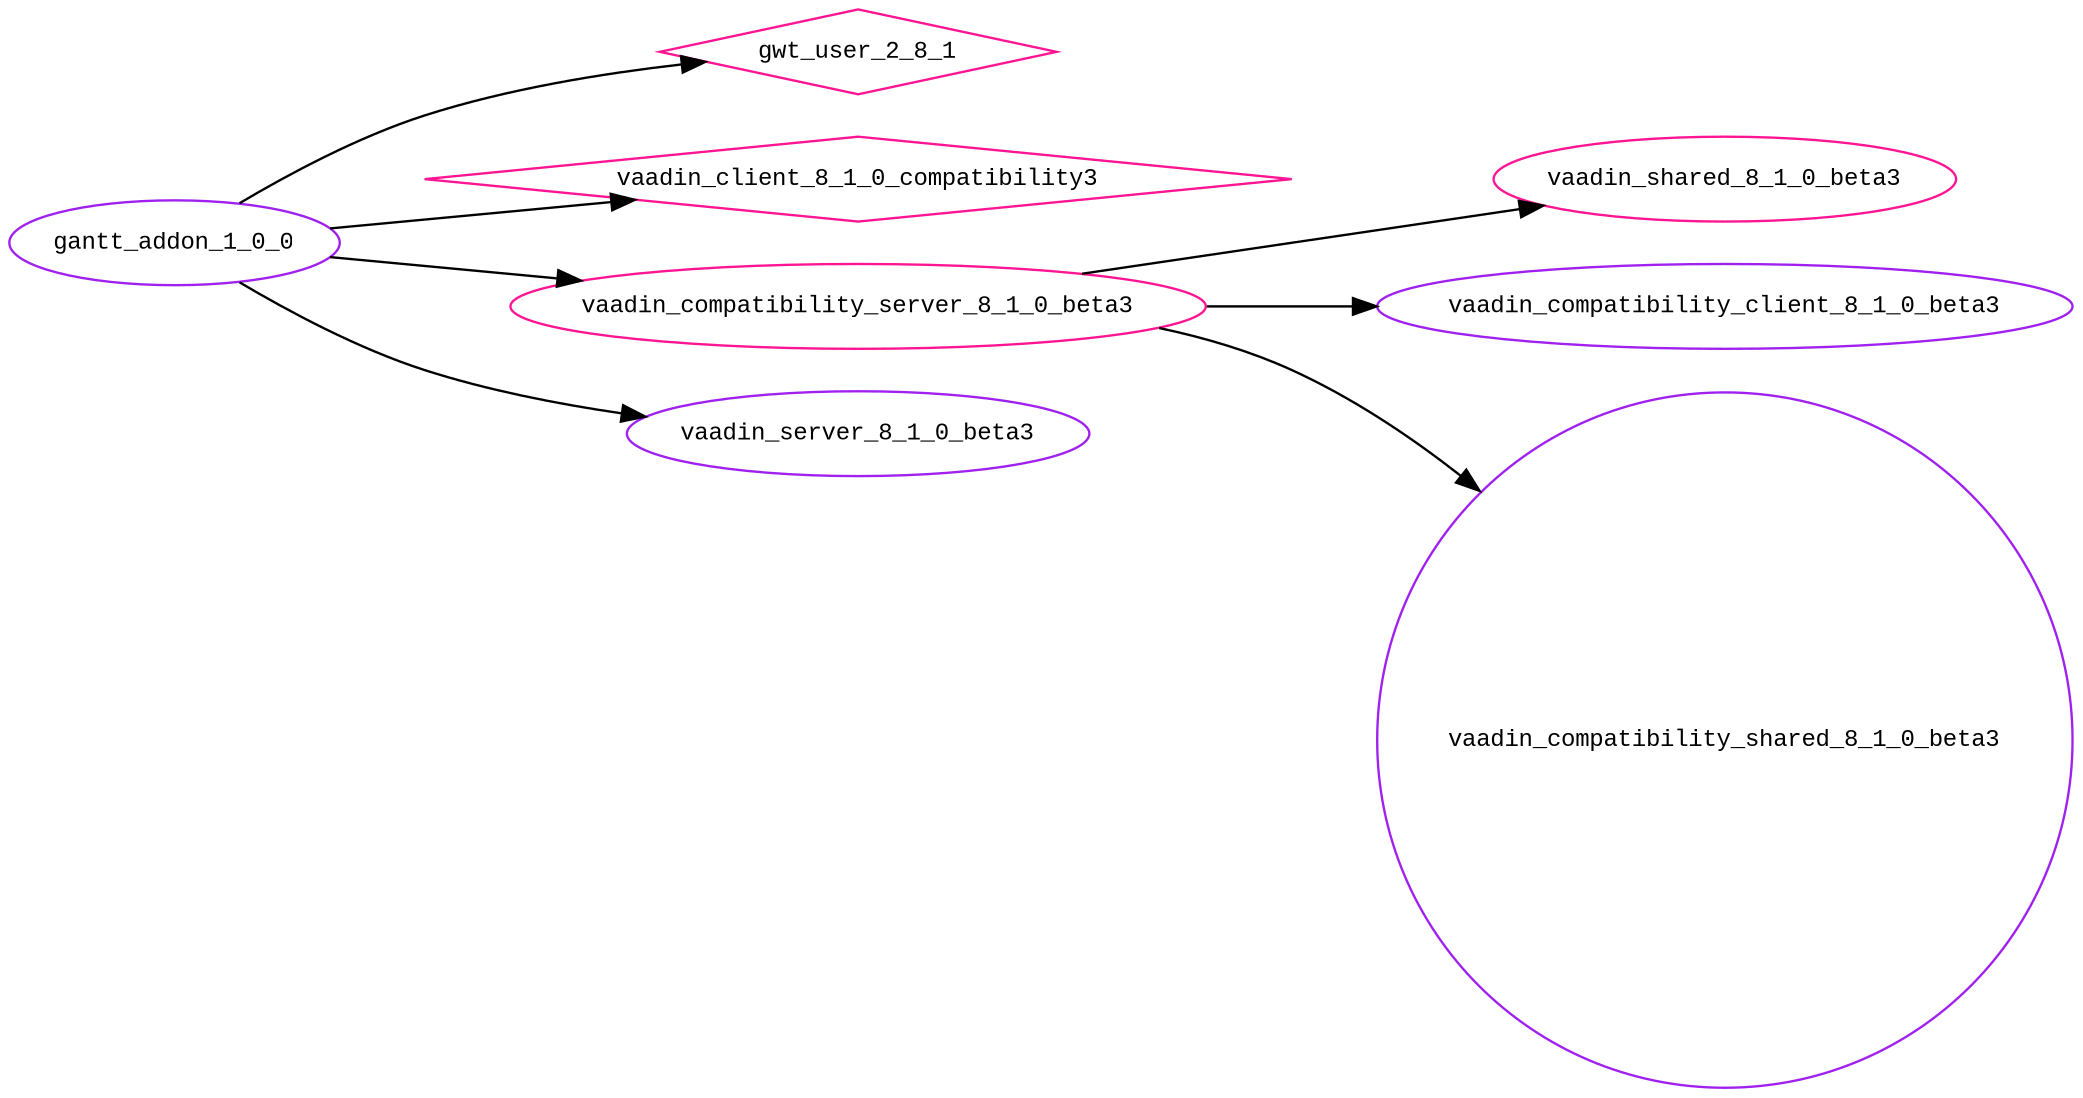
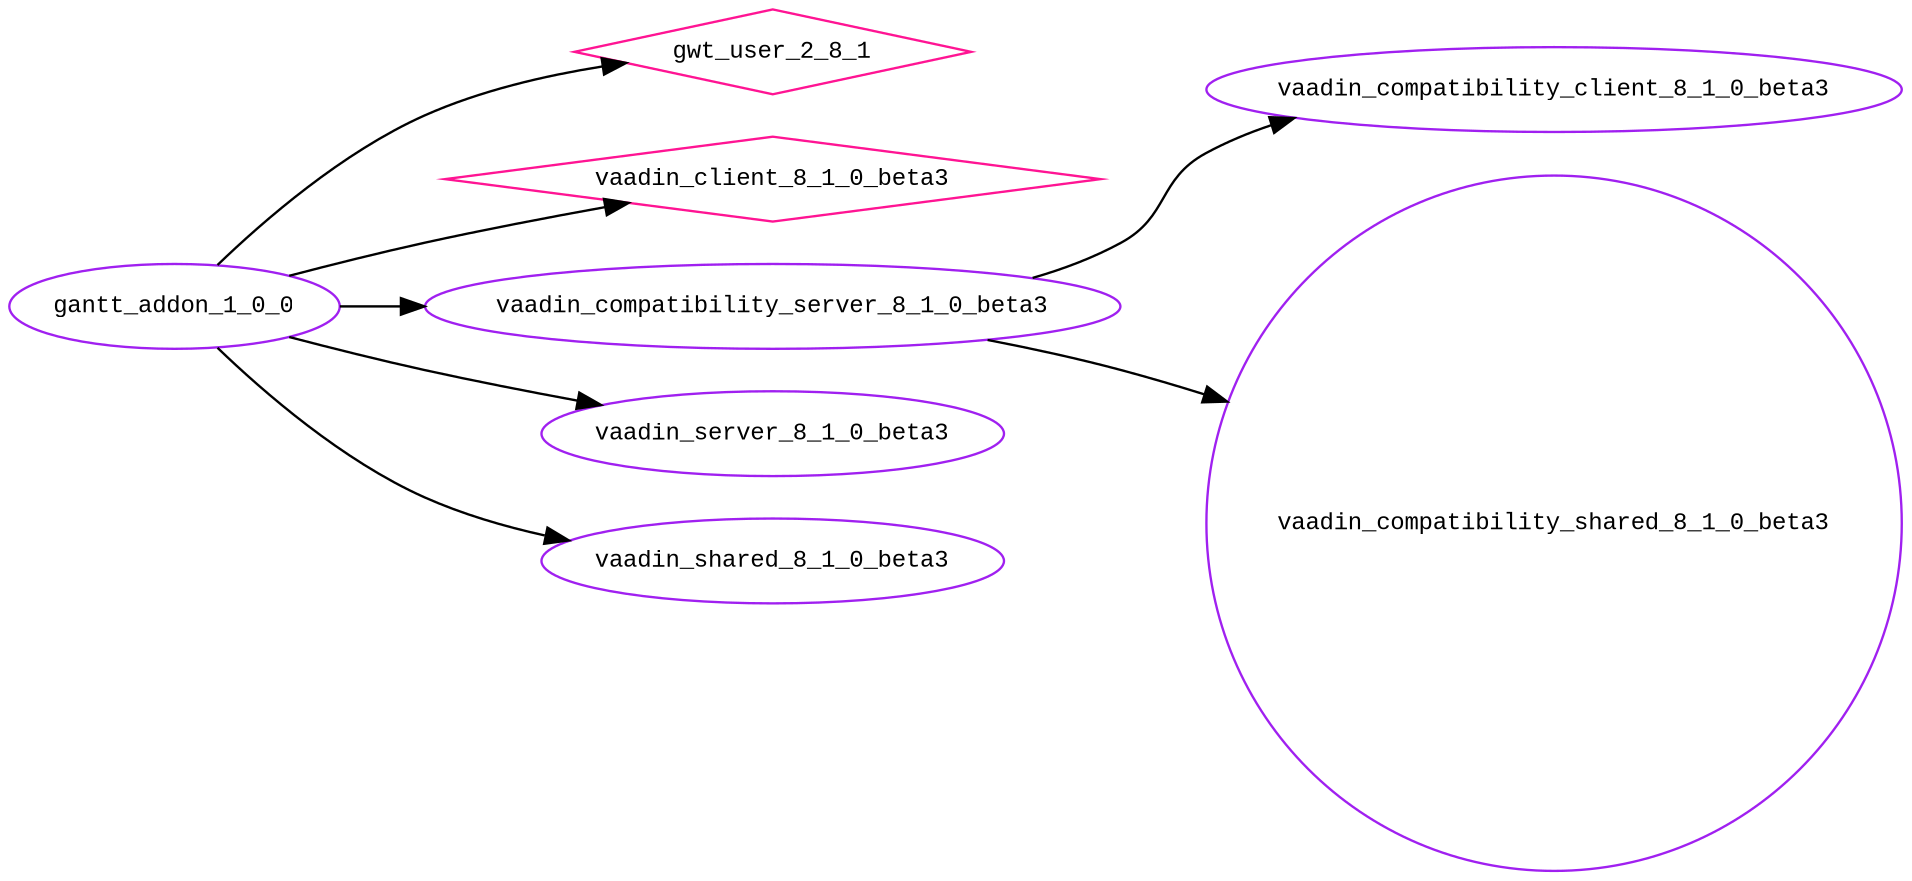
node "vaadin_client_8_1_0_compatibility3": label "vaadin_client_8_1_0_compatibility3" -> "vaadin_client_8_1_0_beta3"
node "vaadin_shared_8_1_0_beta3": color deeppink -> purple
edge "vaadin_compatibility_server_8_1_0_beta3" -> "vaadin_shared_8_1_0_beta3": now "gantt_addon_1_0_0" -> "vaadin_shared_8_1_0_beta3"
node "vaadin_compatibility_server_8_1_0_beta3": color deeppink -> purple
